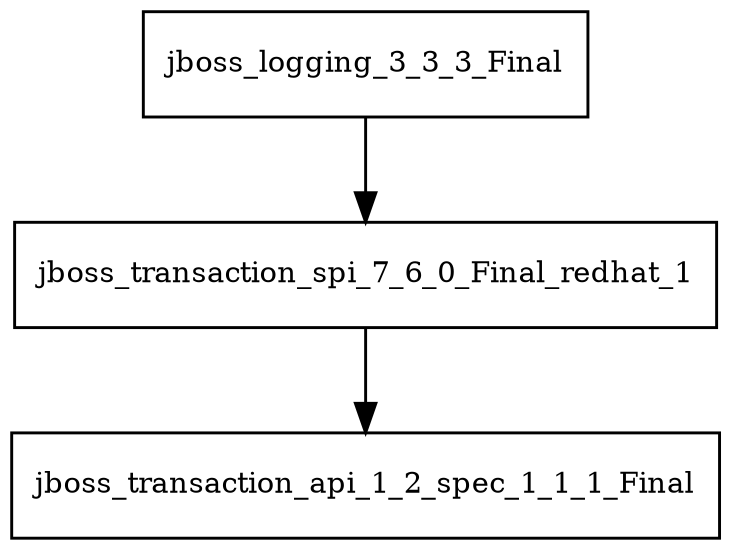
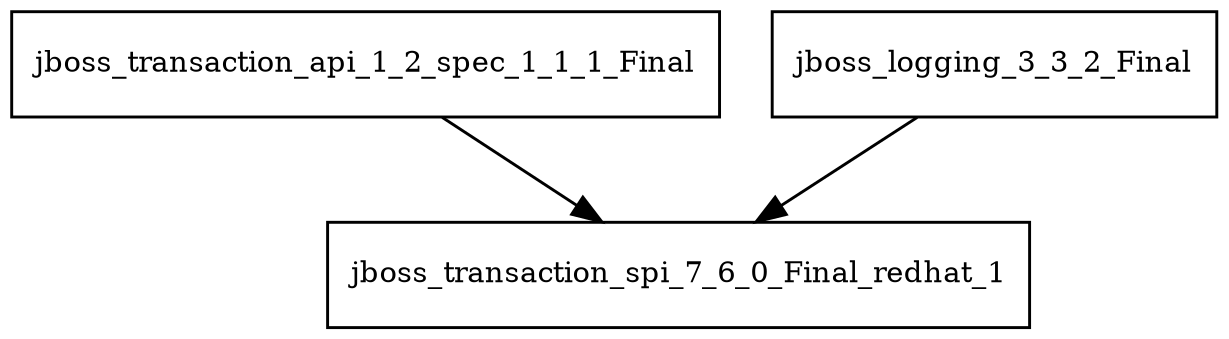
node "jboss_logging_3_3_3_Final": label "jboss_logging_3_3_3_Final" -> "jboss_logging_3_3_2_Final"
edge "jboss_transaction_spi_7_6_0_Final_redhat_1" -> "jboss_transaction_api_1_2_spec_1_1_1_Final": reversed
